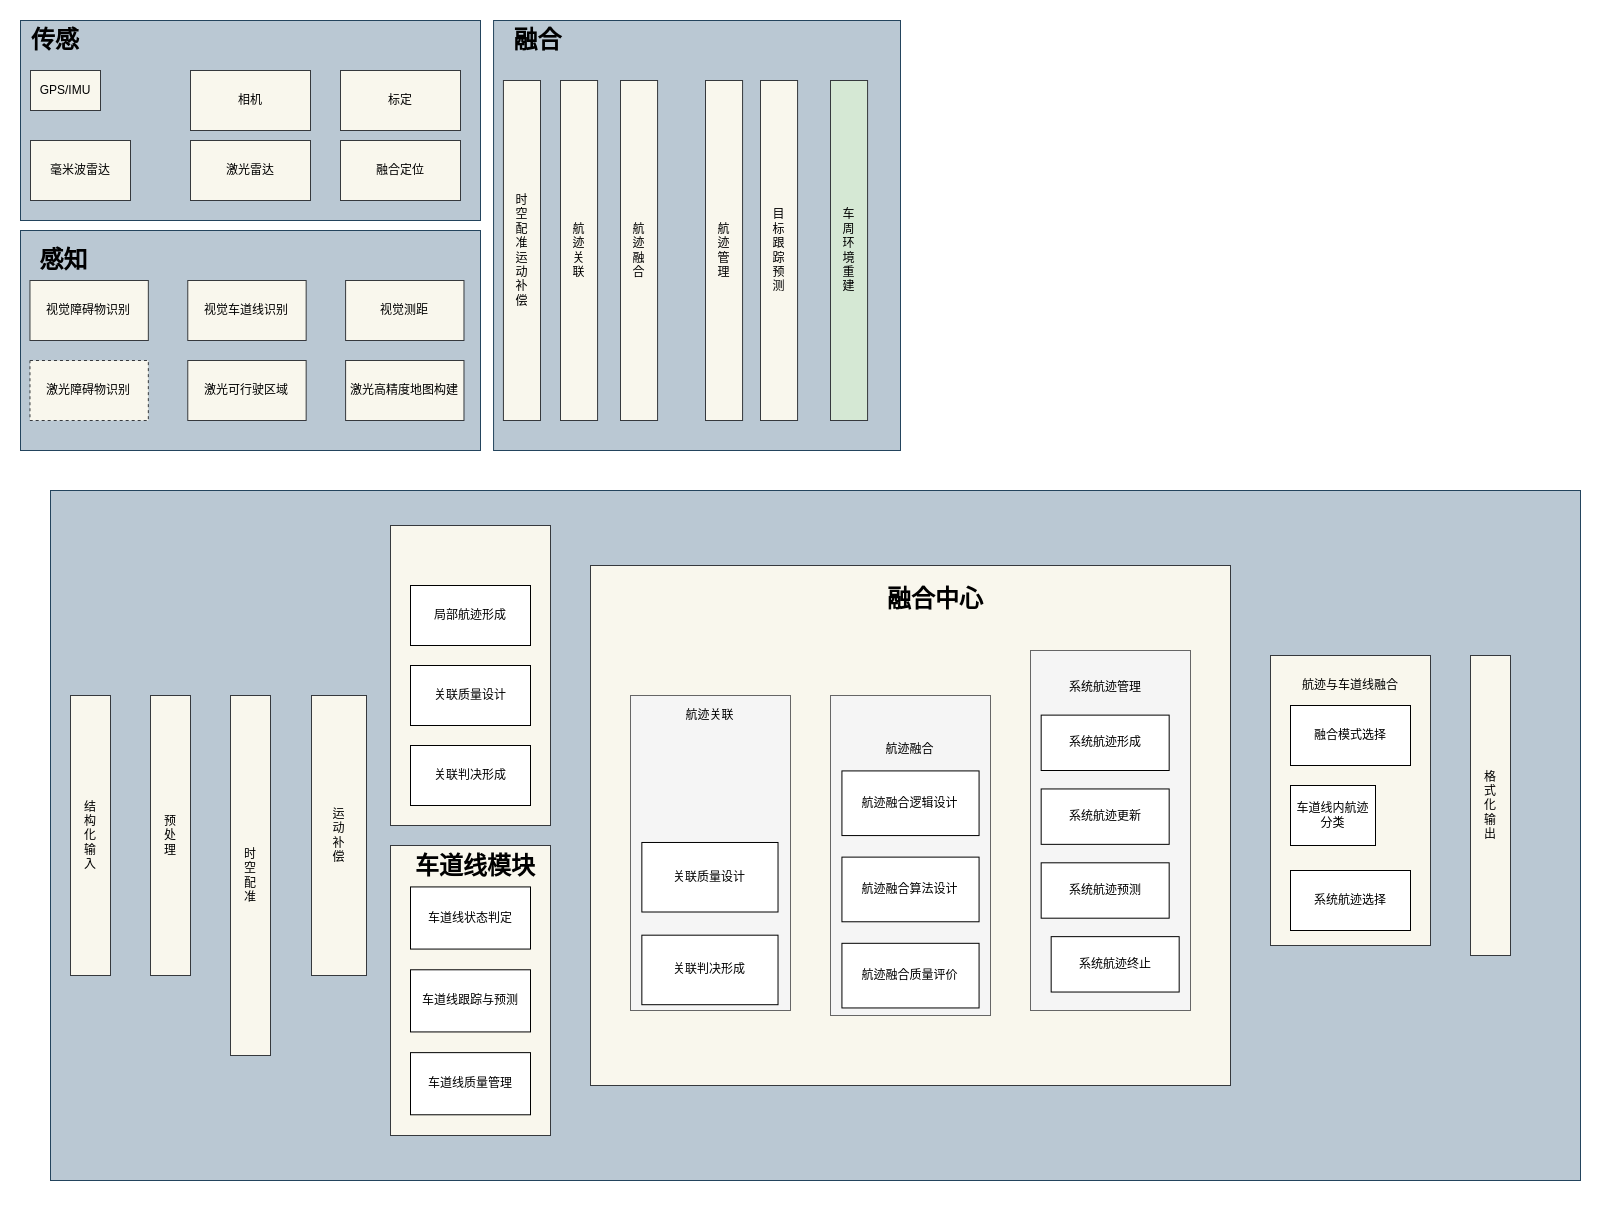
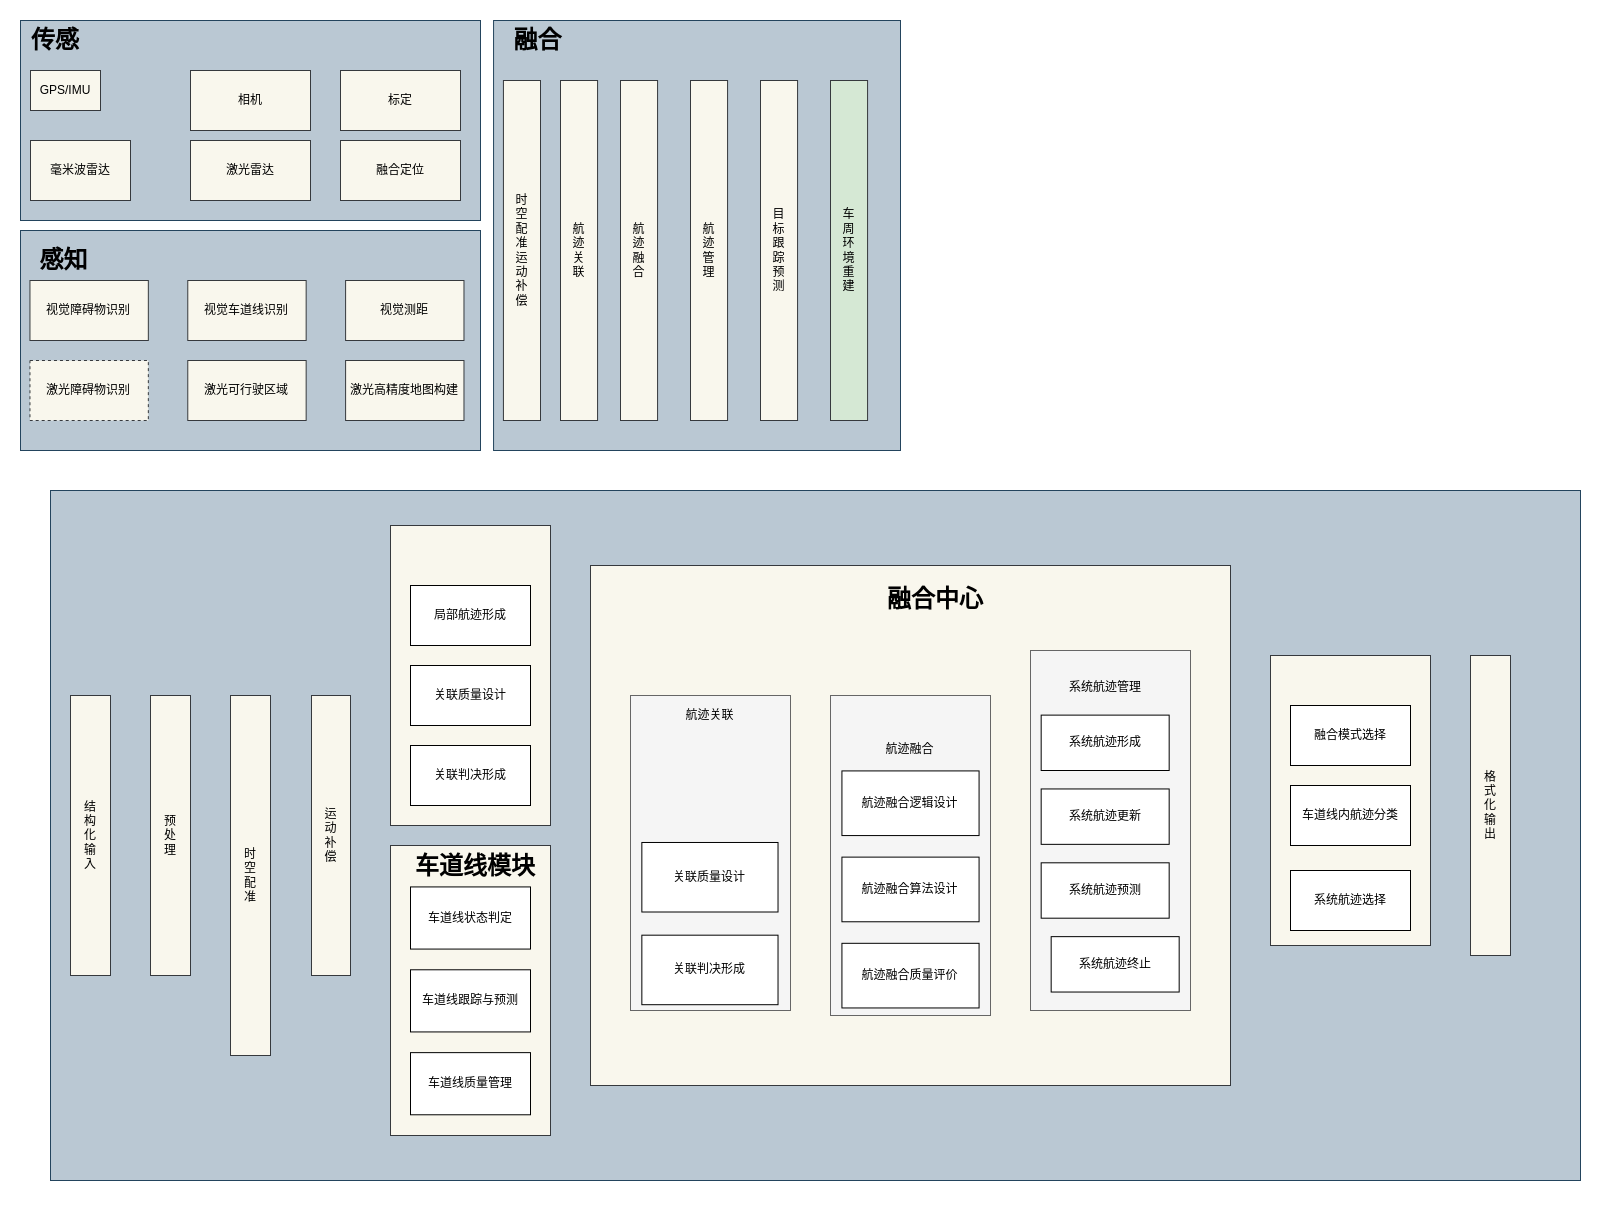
node "航 迹 管 理": moved (724, 251) -> (709, 251)
node "航迹与车道线融合": removed
node "车道线内航迹分类": size 85x60 -> 120x60
node "运 动 补 偿": size 55x280 -> 39x280
